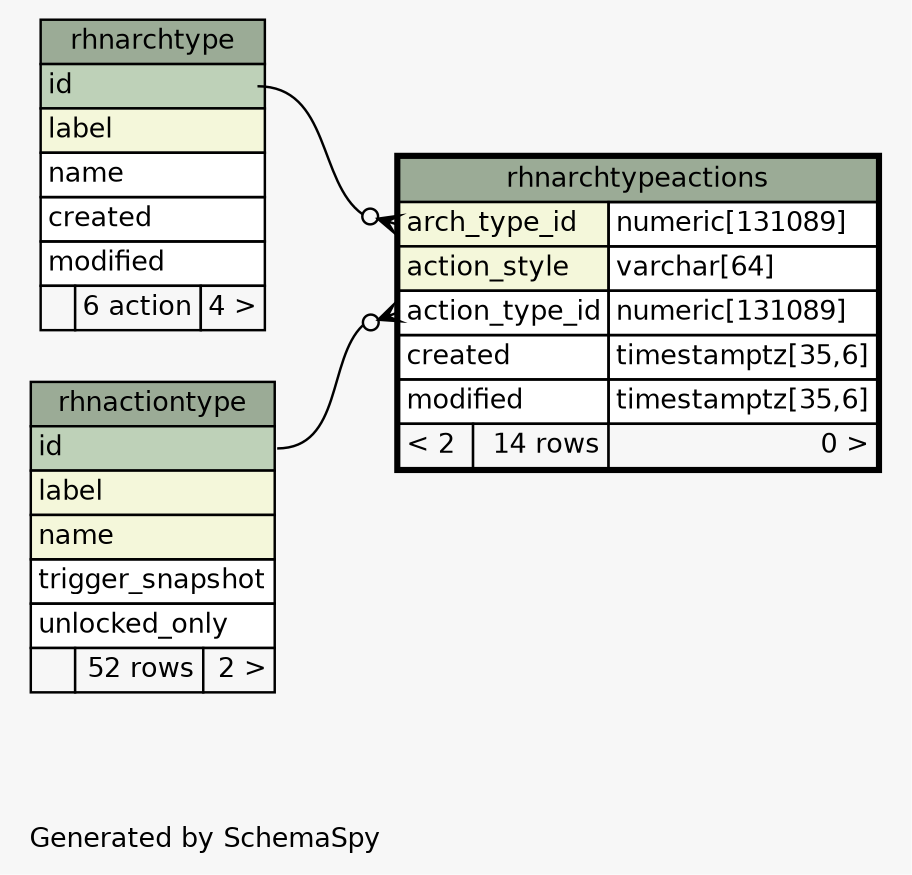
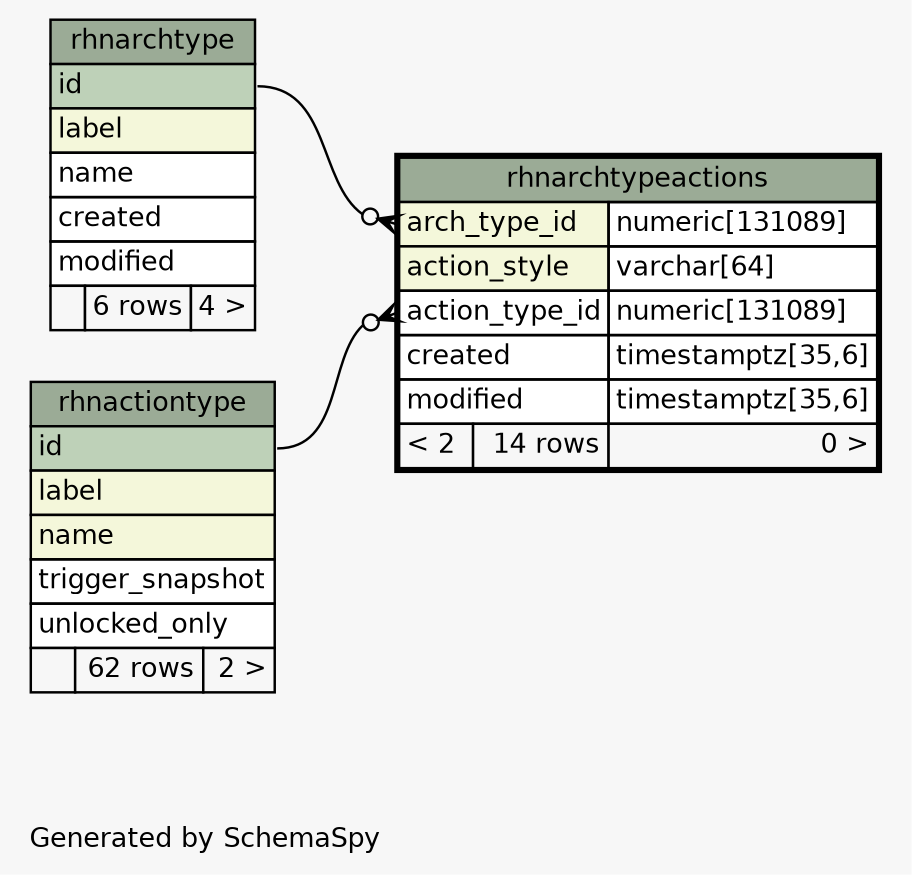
node "rhnarchtype": text "6 action" -> "6 rows"
node "rhnactiontype": text "52 rows" -> "62 rows"
